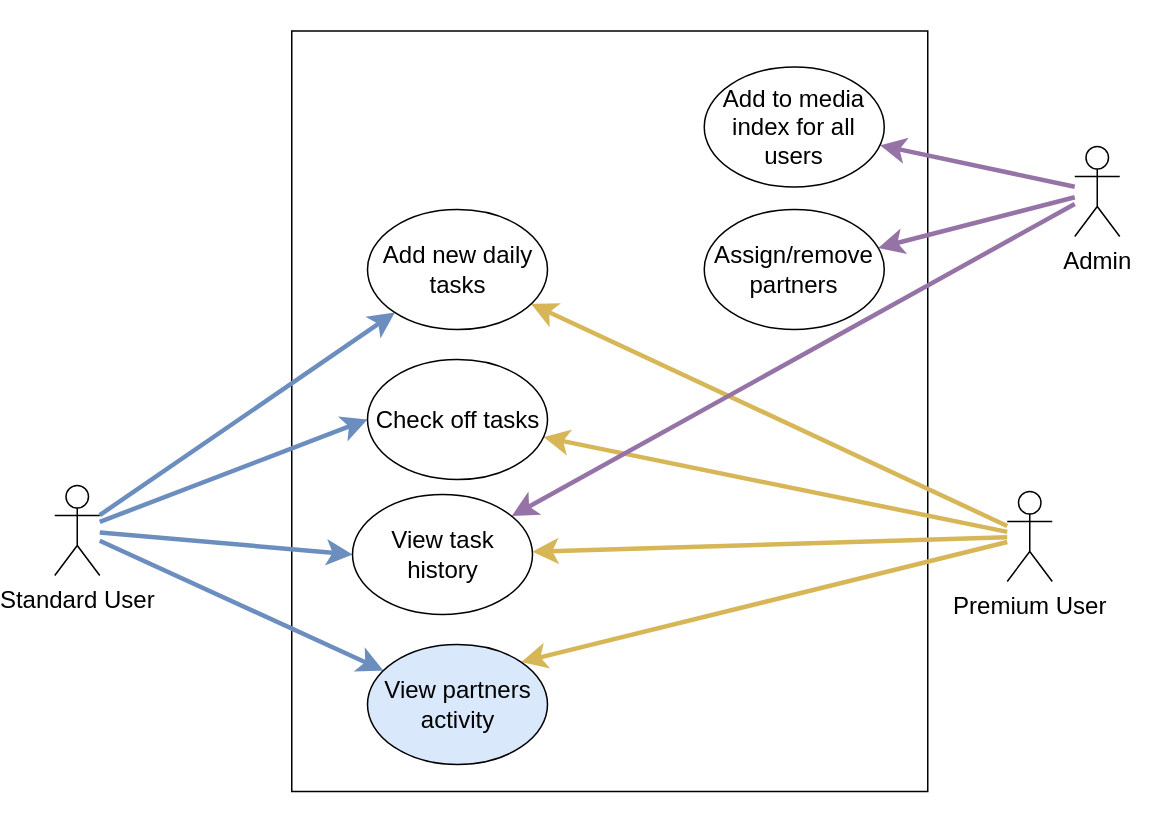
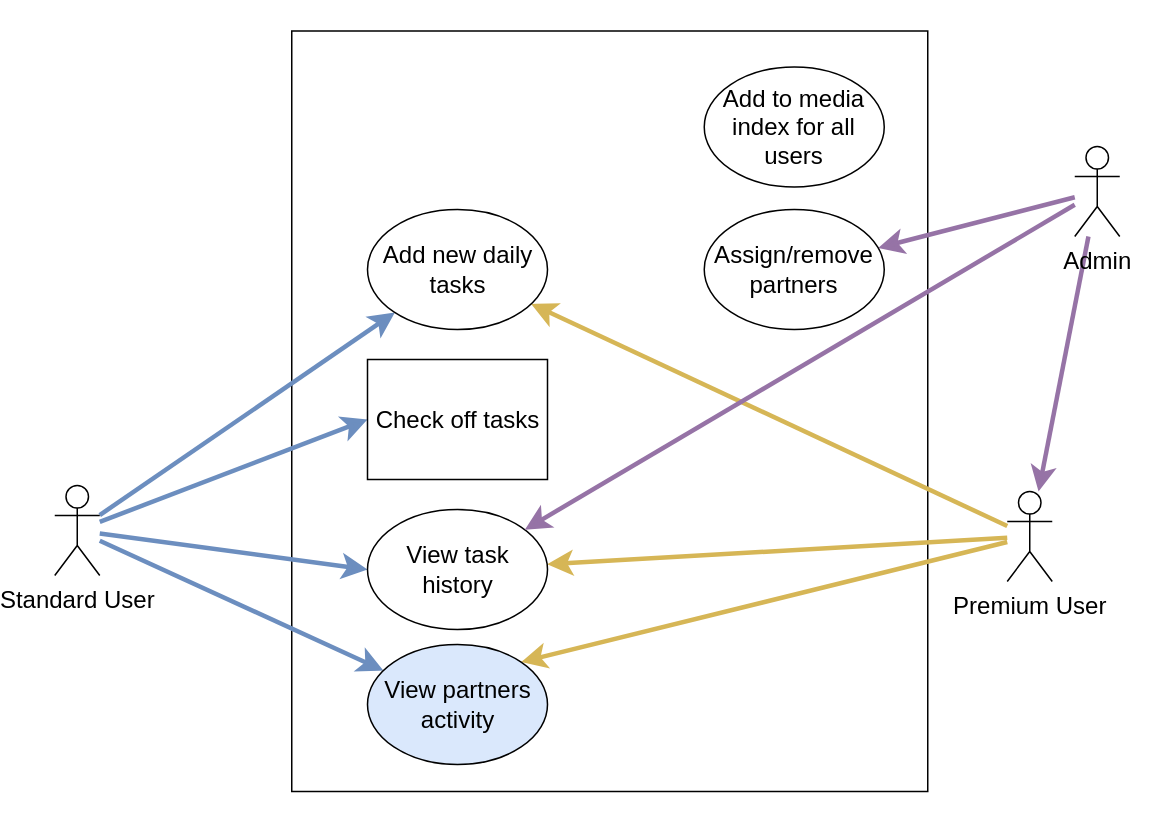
edge "Admin" -> "Add to media index for all users": now "Admin" -> "Premium User"
node "Check off tasks": shape ellipse -> rectangle
edge "Premium User" -> "Check off tasks": removed
node "View task history": moved (443, 554) -> (458, 569)
